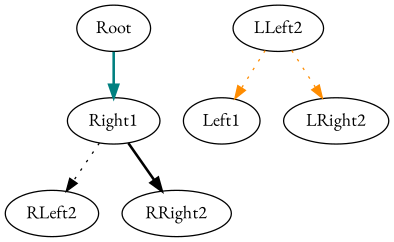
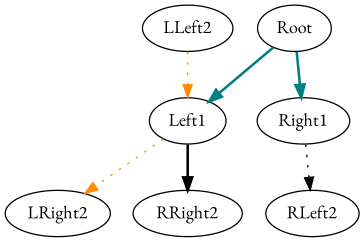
edge "LLeft2" -> "LRight2": now "Left1" -> "LRight2"
edge "Root" -> "Left1": added
edge "Right1" -> "RRight2": now "Left1" -> "RRight2"
